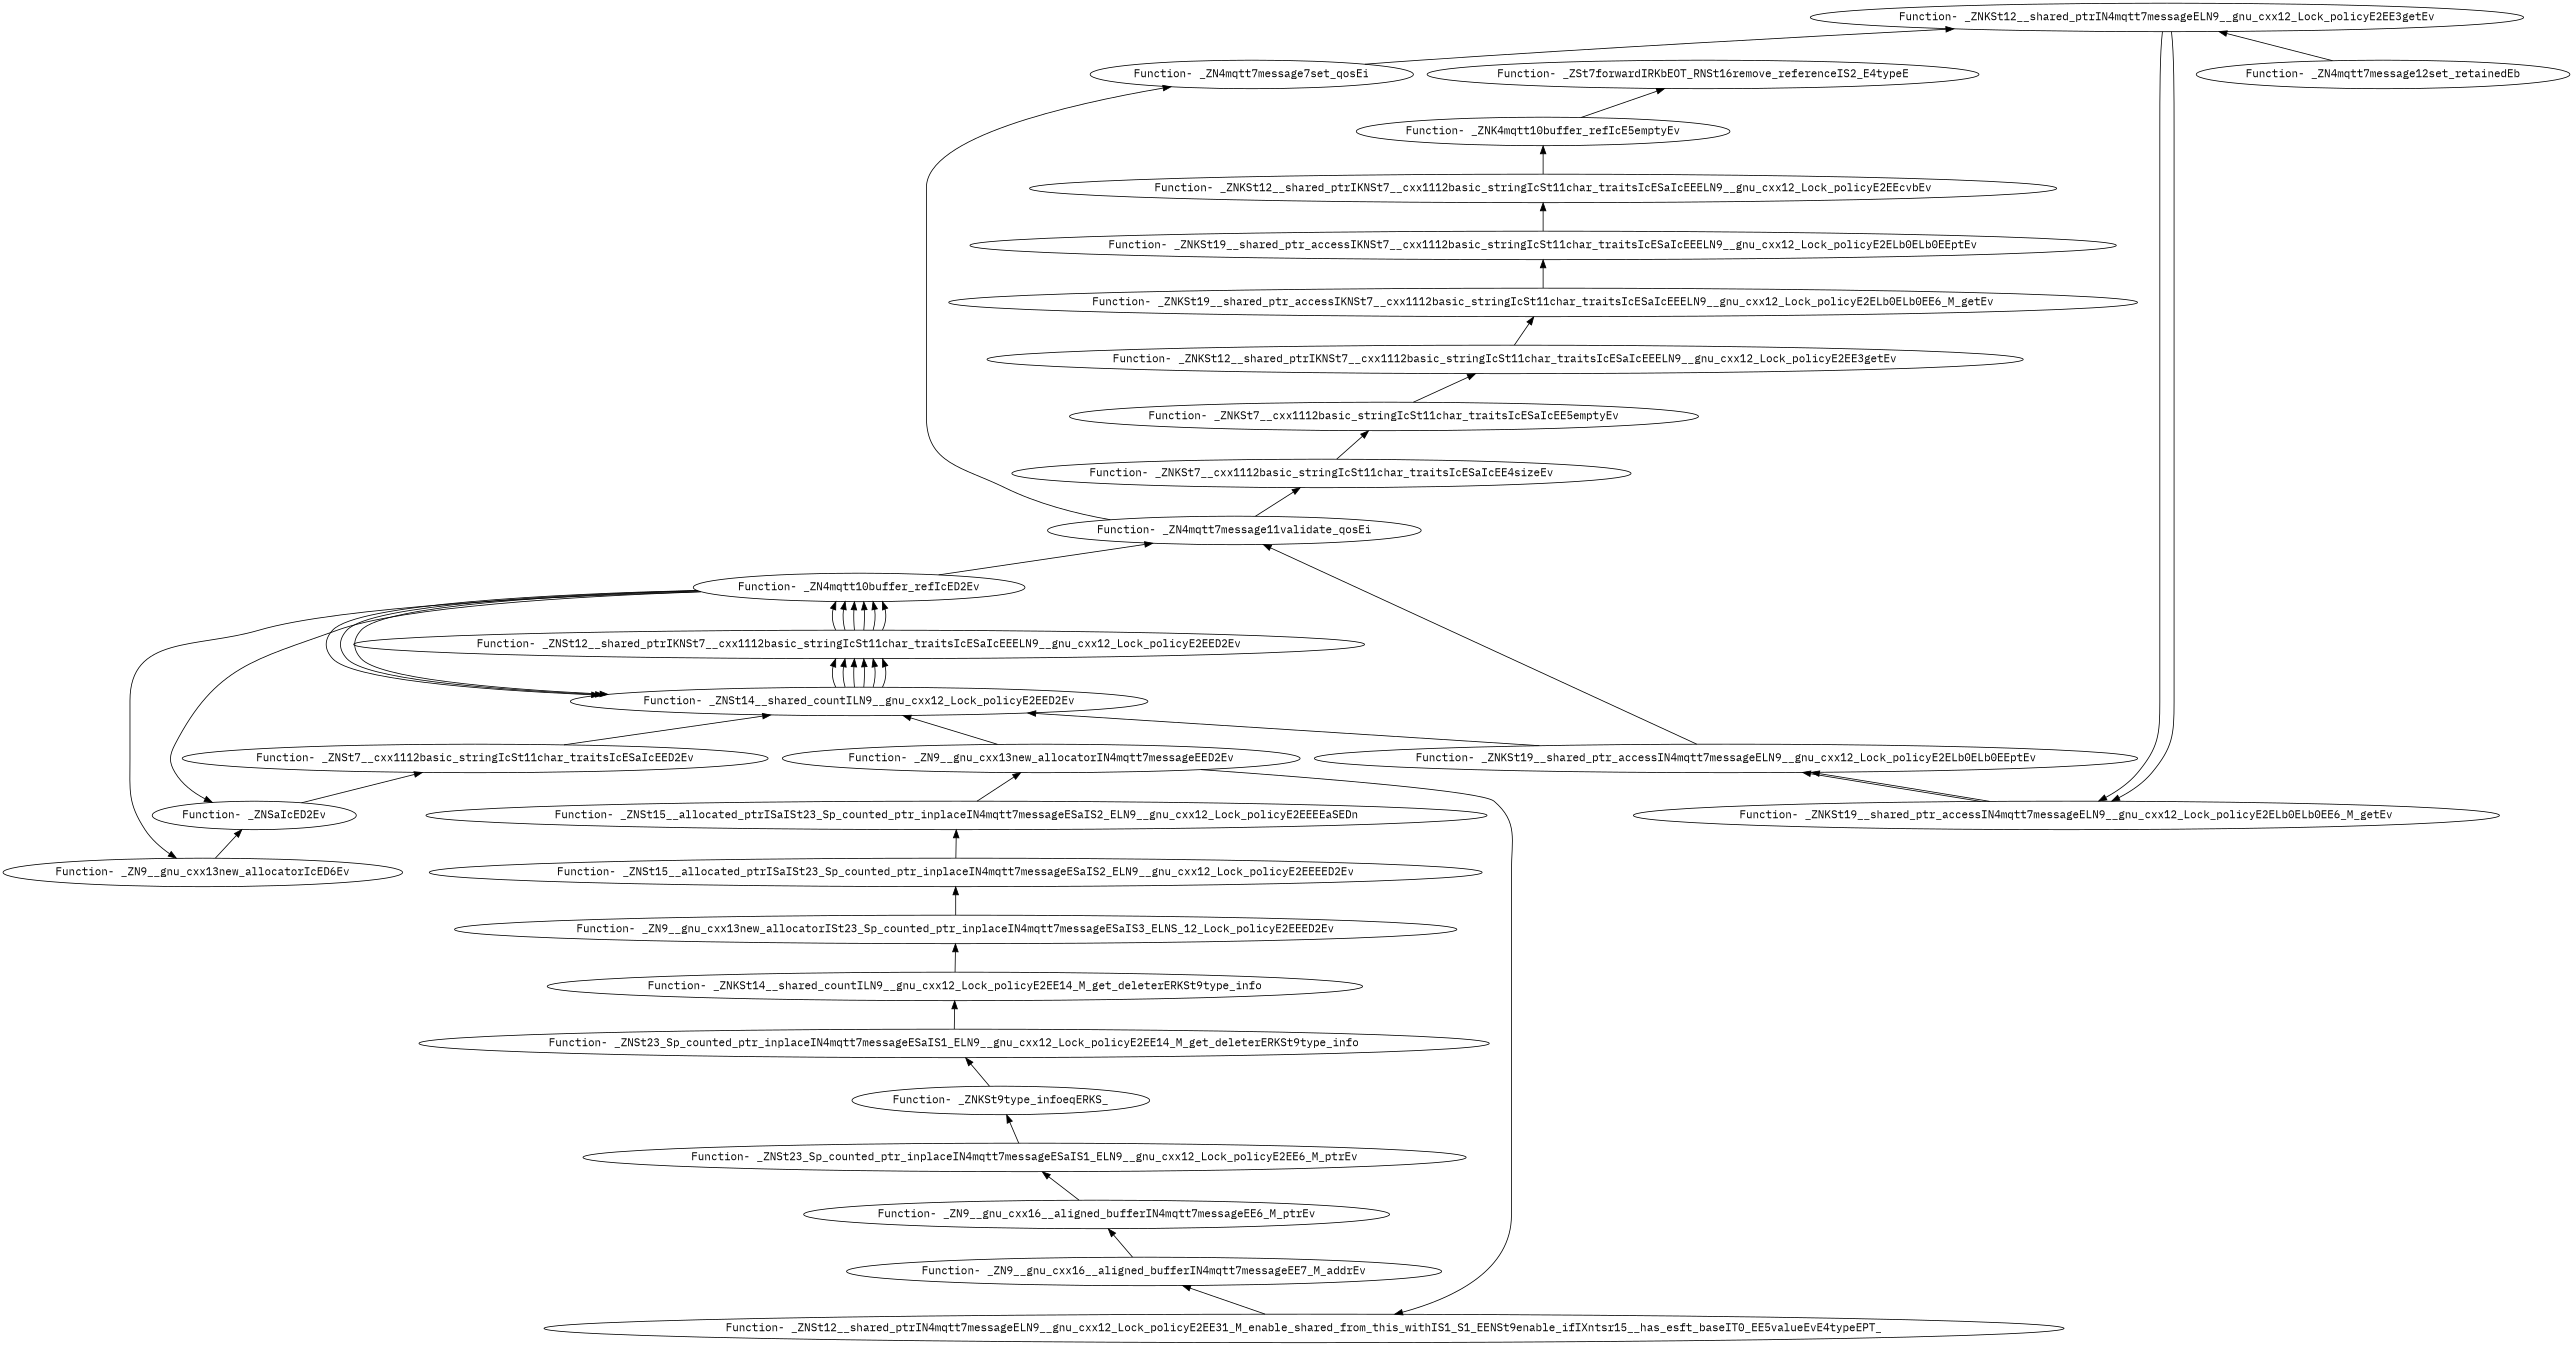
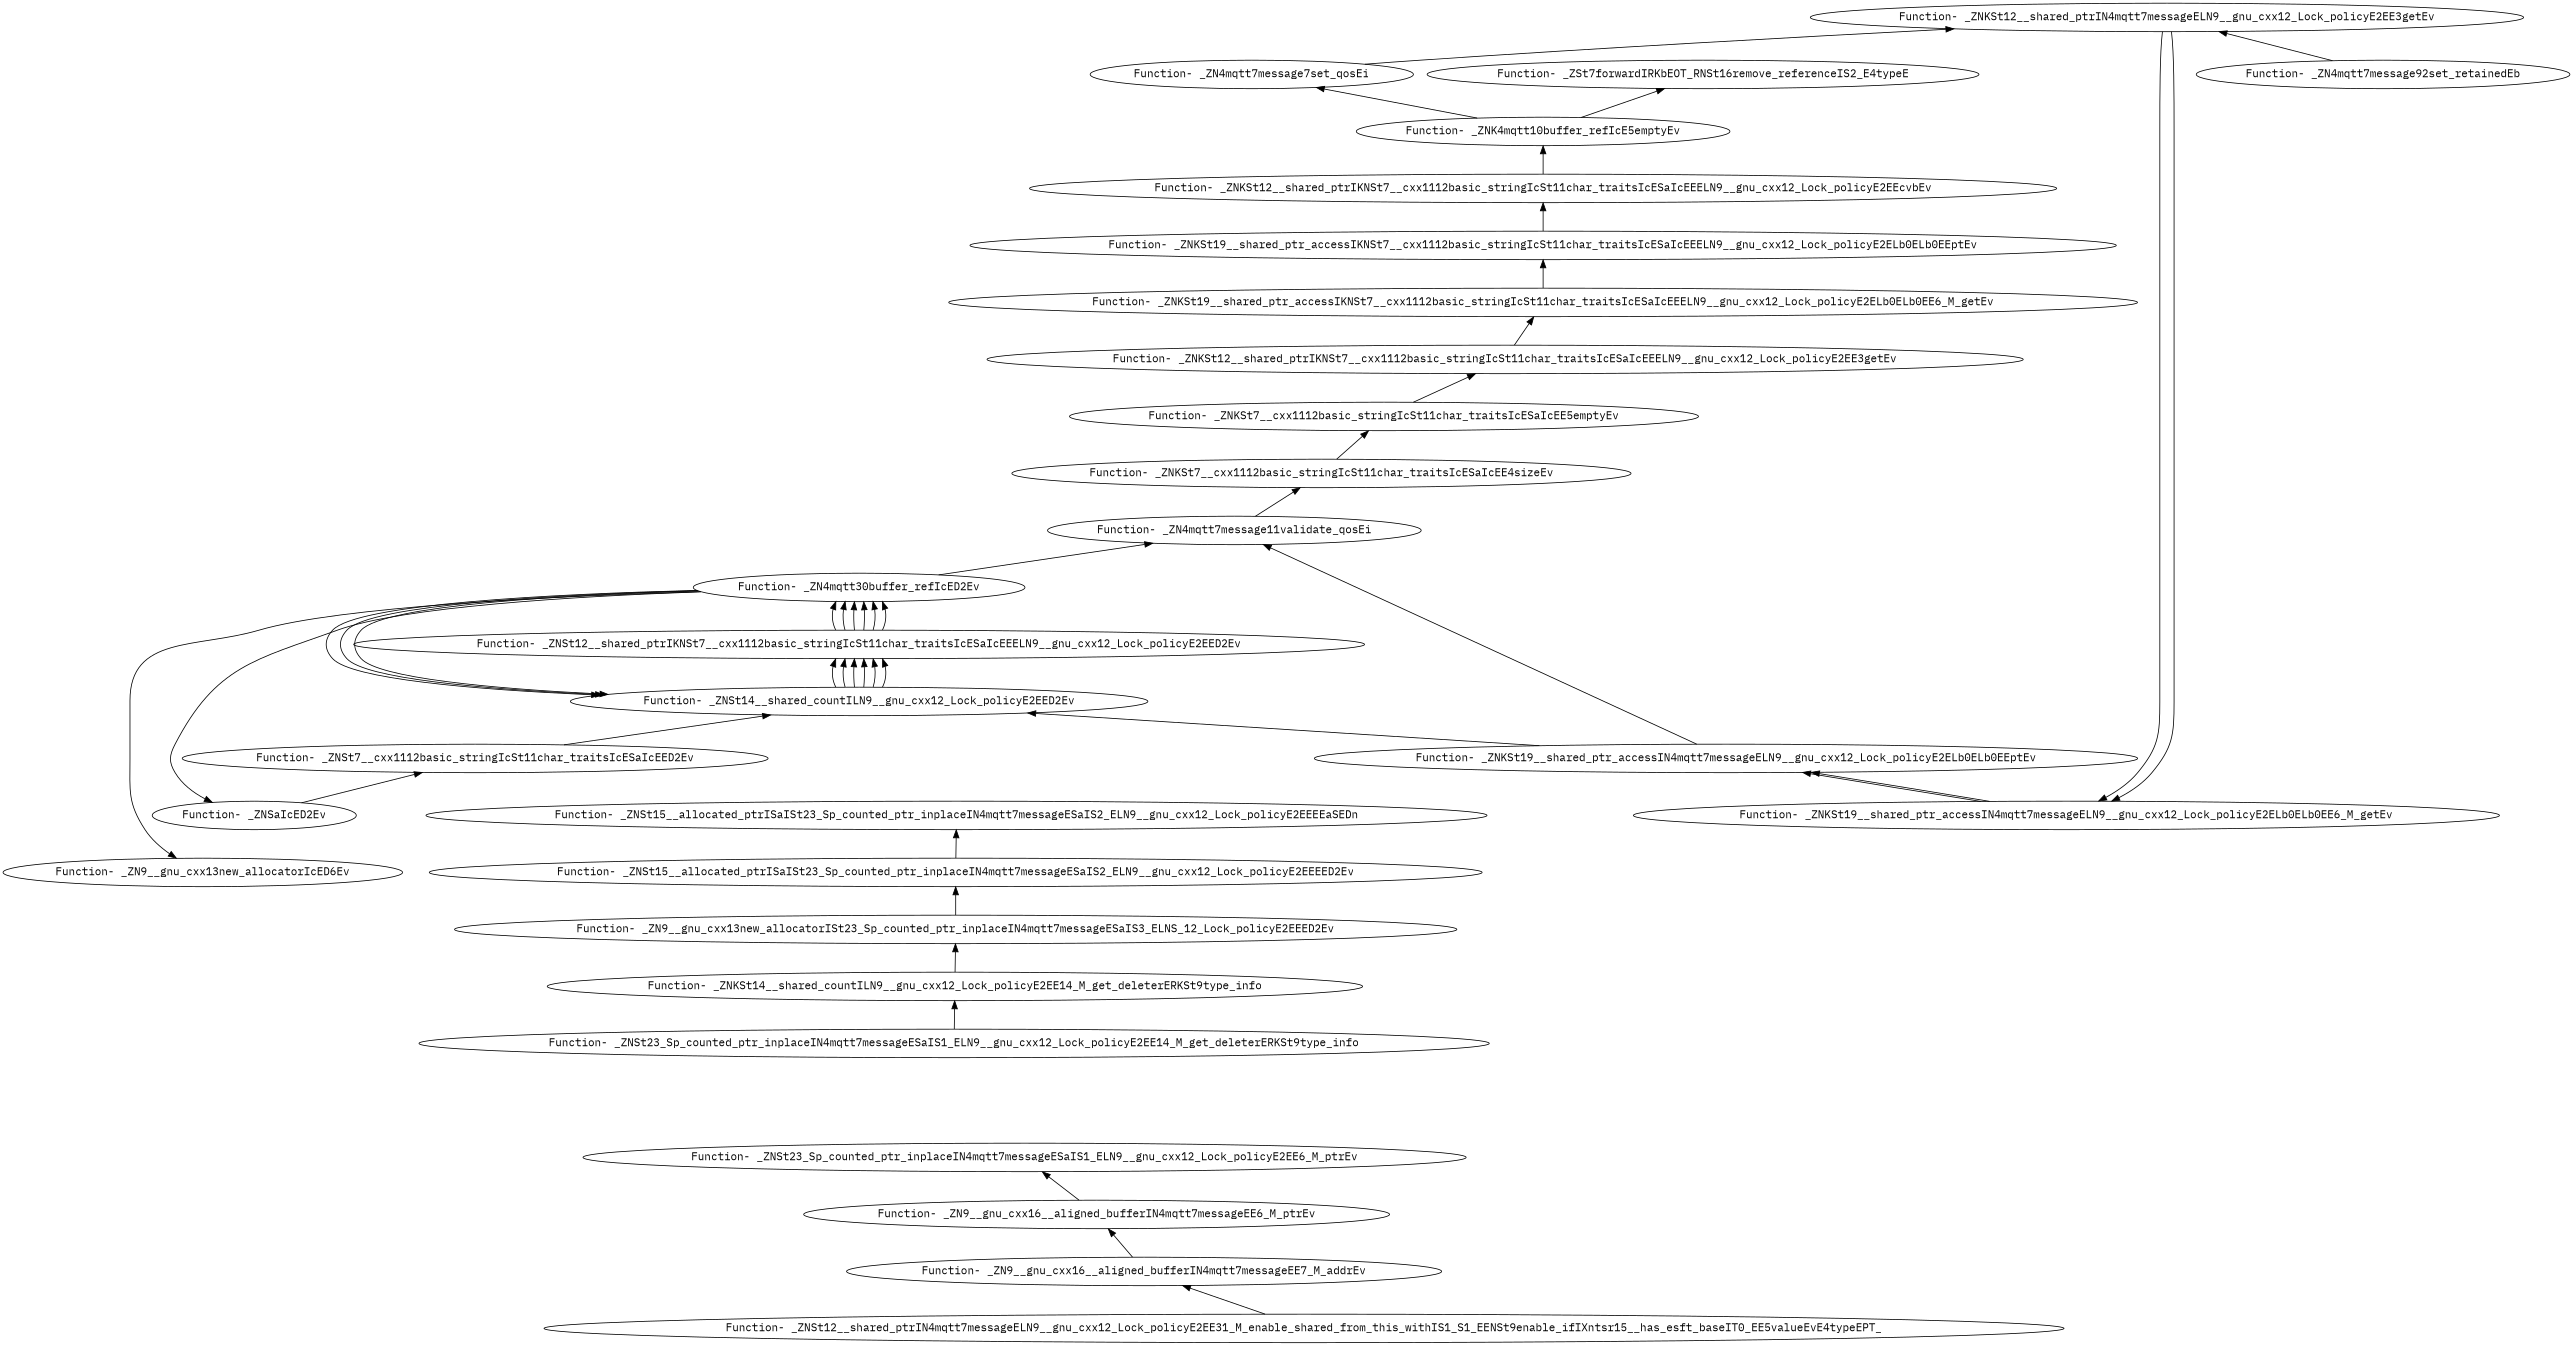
node "Function- _ZN4mqtt7message12set_retainedEb": label "Function- _ZN4mqtt7message12set_retainedEb" -> "Function- _ZN4mqtt7message92set_retainedEb"
edge "Function- _ZN4mqtt7message11validate_qosEi" -> "Function- _ZN4mqtt7message7set_qosEi": now "Function- _ZNK4mqtt10buffer_refIcE5emptyEv" -> "Function- _ZN4mqtt7message7set_qosEi"
node "Function- _ZN4mqtt10buffer_refIcED2Ev": label "Function- _ZN4mqtt10buffer_refIcED2Ev" -> "Function- _ZN4mqtt30buffer_refIcED2Ev"
node "Function- _ZN9__gnu_cxx13new_allocatorIN4mqtt7messageEED2Ev": removed
edge "Function- _ZN9__gnu_cxx13new_allocatorIcED6Ev" -> "Function- _ZNSaIcED2Ev": removed
node "Function- _ZNKSt9type_infoeqERKS_": removed
